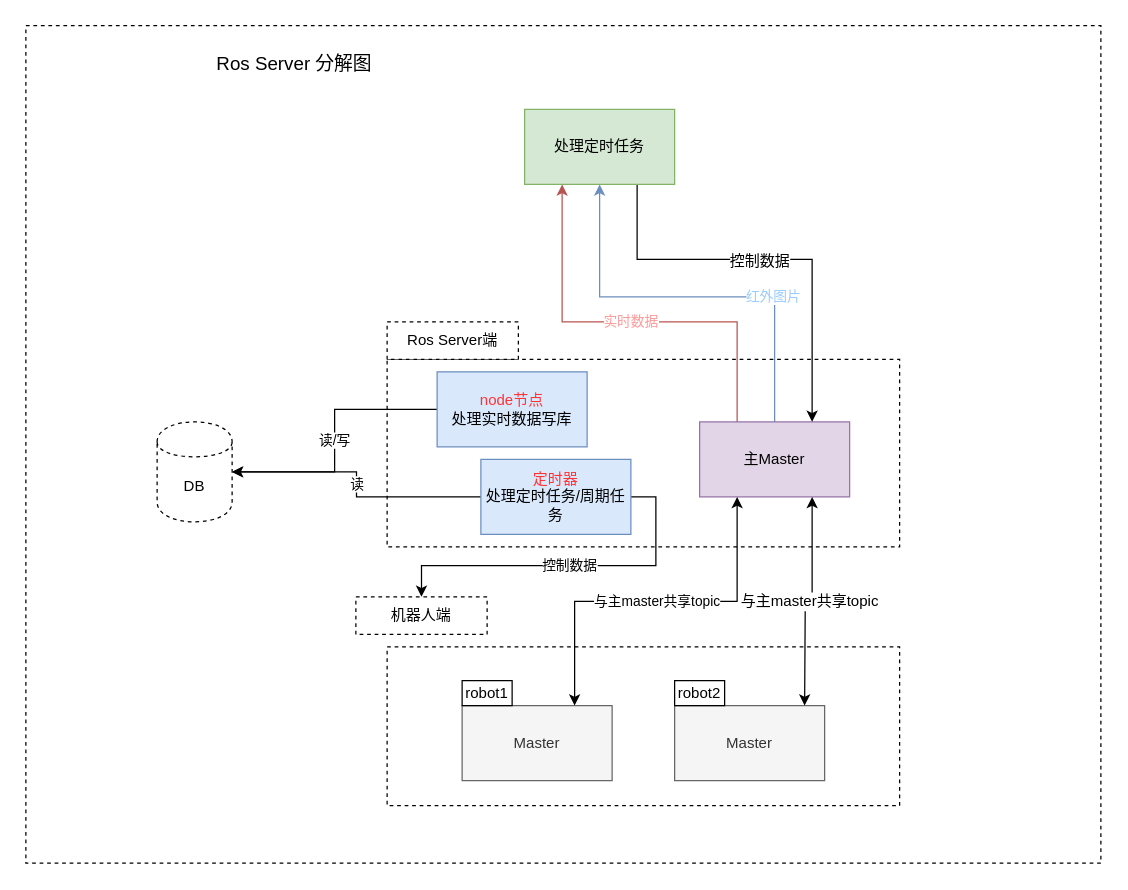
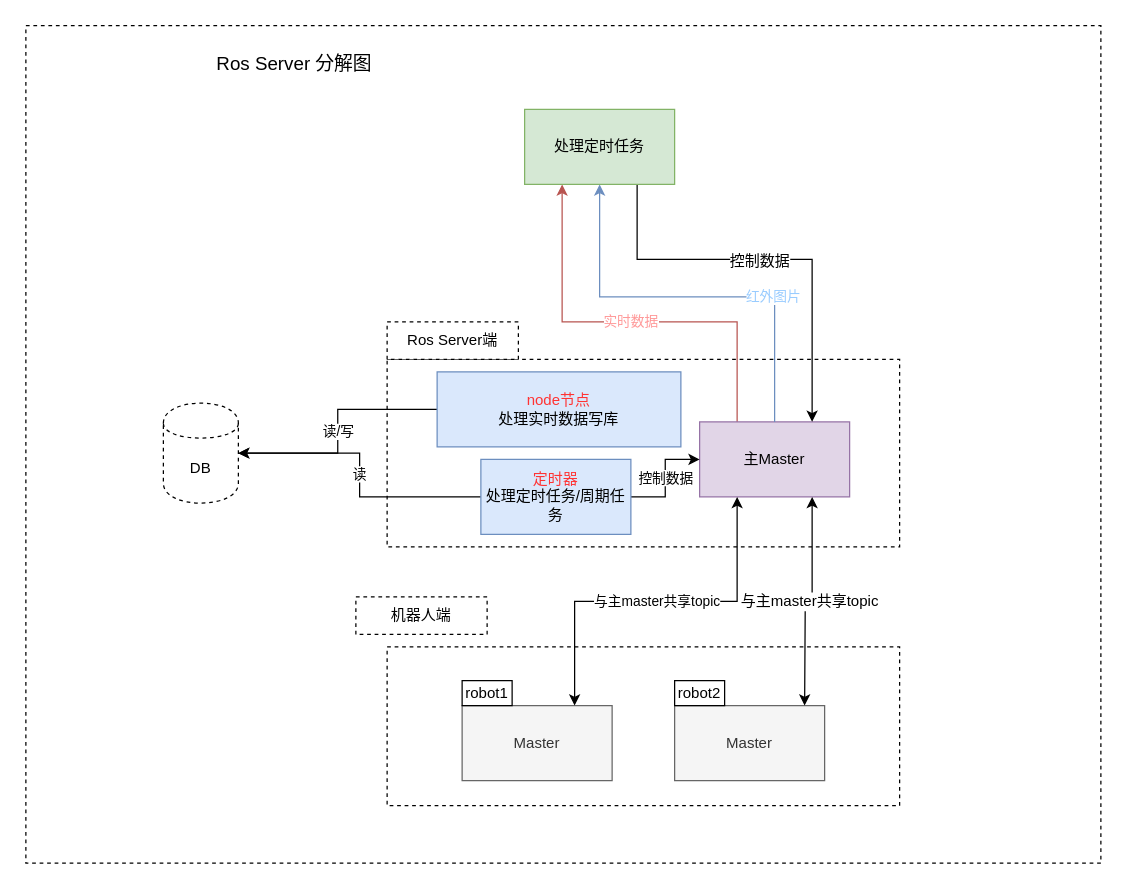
node "node节点 处理实时数据写库": size 150x75 -> 244x75
node "DB": moved (194, 472) -> (201, 453)
edge "定时器 处理定时任务/周期任务" -> "机器人端": now "定时器 处理定时任务/周期任务" -> "主Master"
